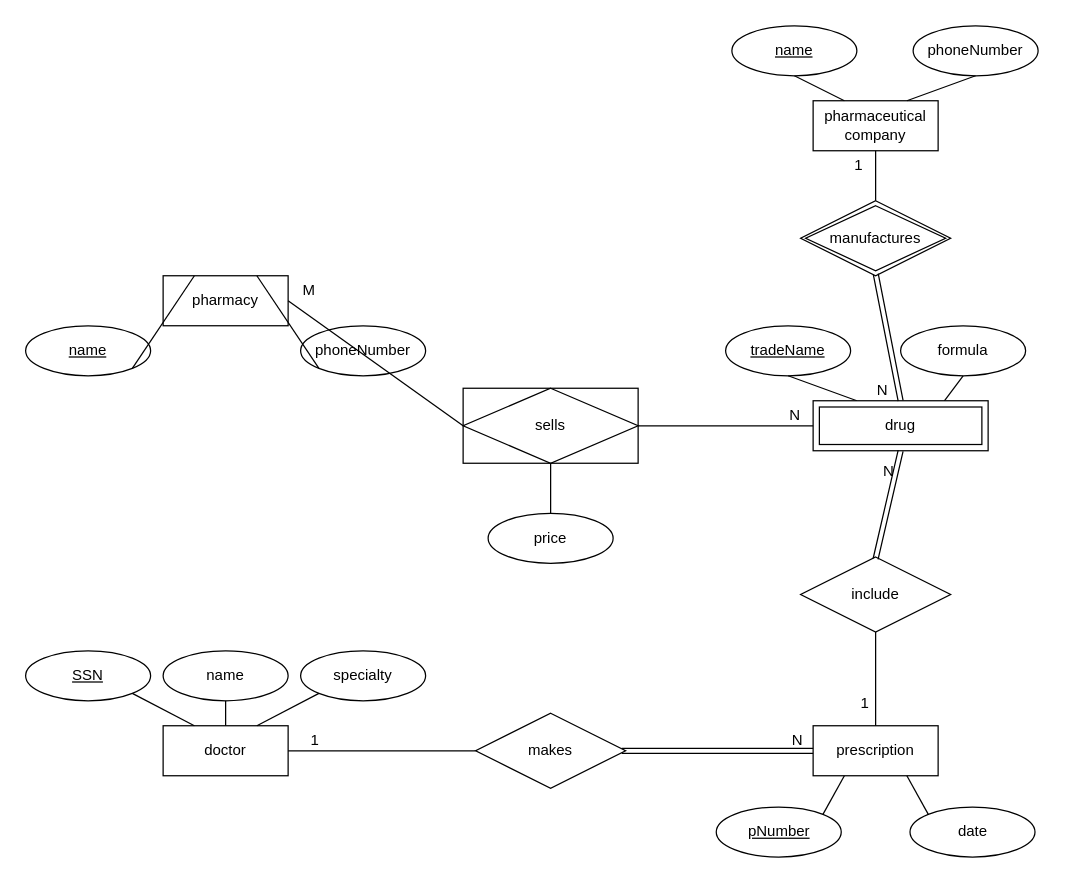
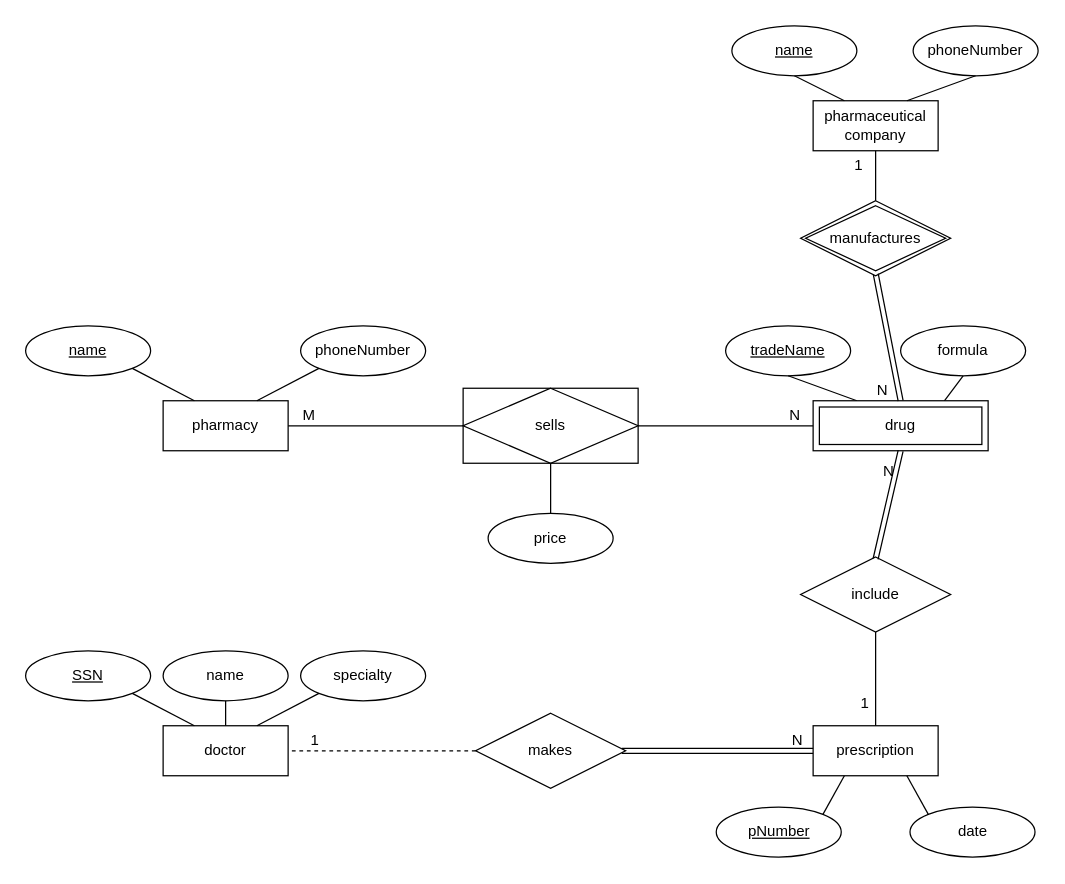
node "pharmacy": moved (226, 301) -> (226, 426)
edge "doctor" -- "makes": style solid -> dashed
